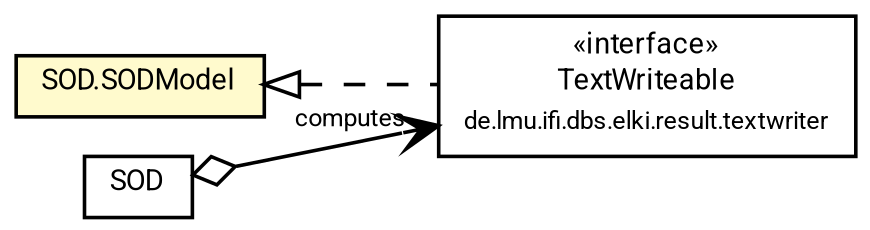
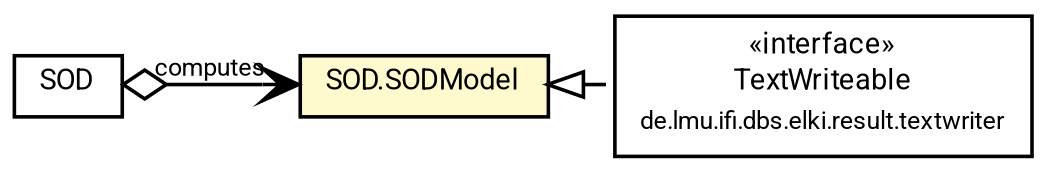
edge "TextWriteable" -- "SOD": now "SOD.SODModel" -- "SOD"
